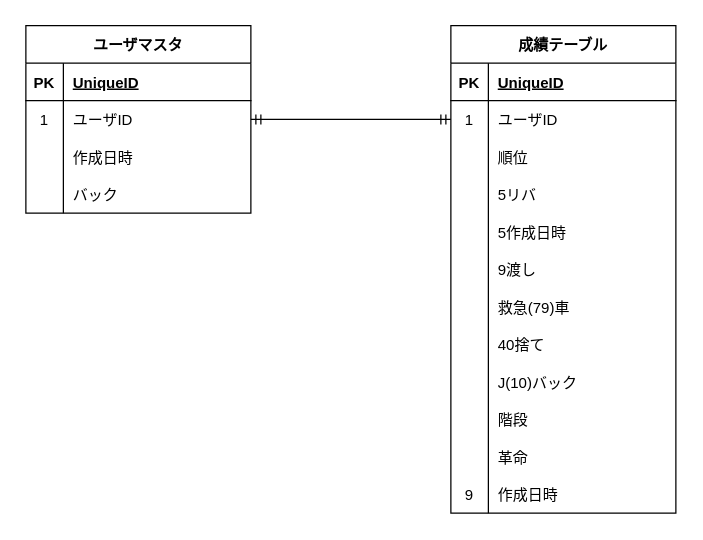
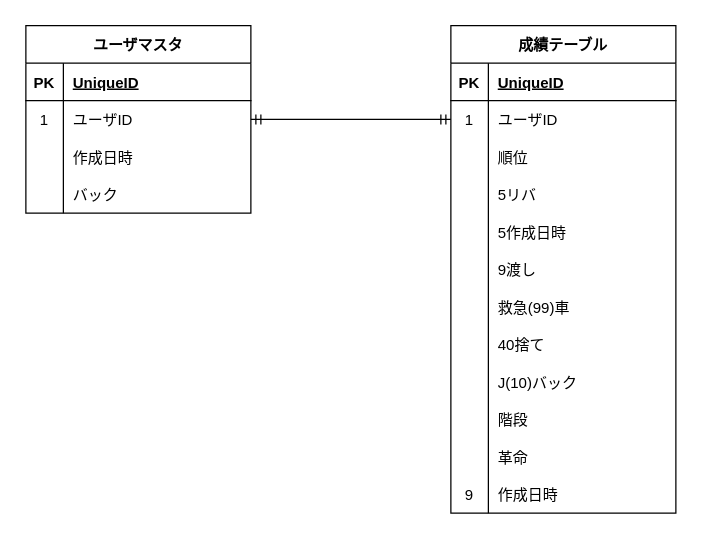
node "救急(79)車": label "救急(79)車" -> "救急(99)車"
